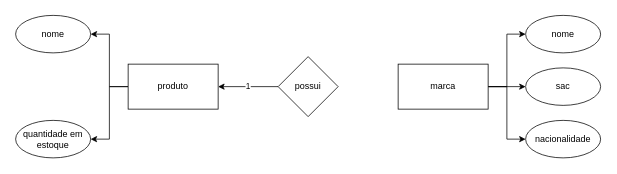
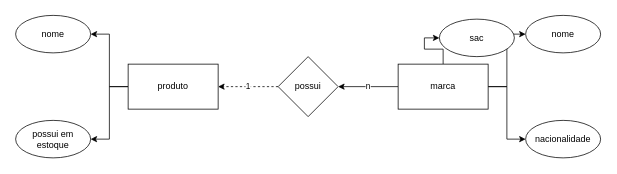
edge "possui" -> "produto": style solid -> dashed
edge "marca" -> "possui": added, label "n"
node "sac": moved (563, 87) -> (477, 38)
node "quantidade em estoque": label "quantidade em estoque" -> "possui em estoque"
